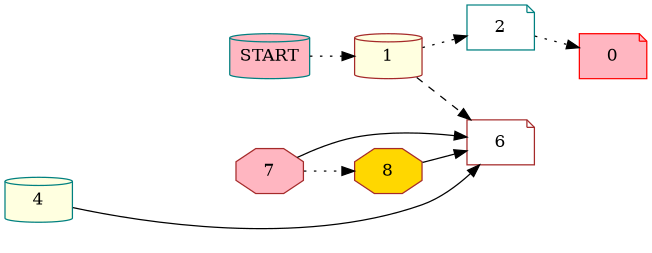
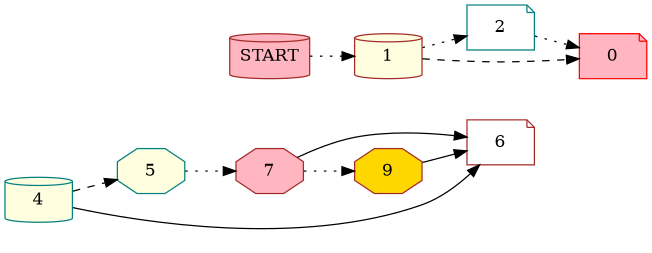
node "START": color teal -> brown
edge "1" -> "6": now "1" -> "0"
node "5": added
node "8": label "8" -> "9"
